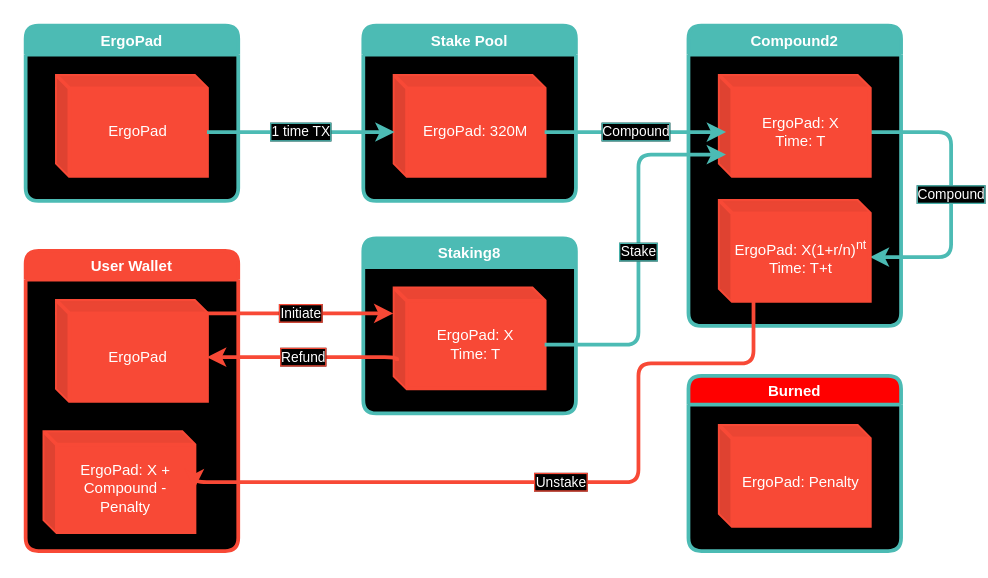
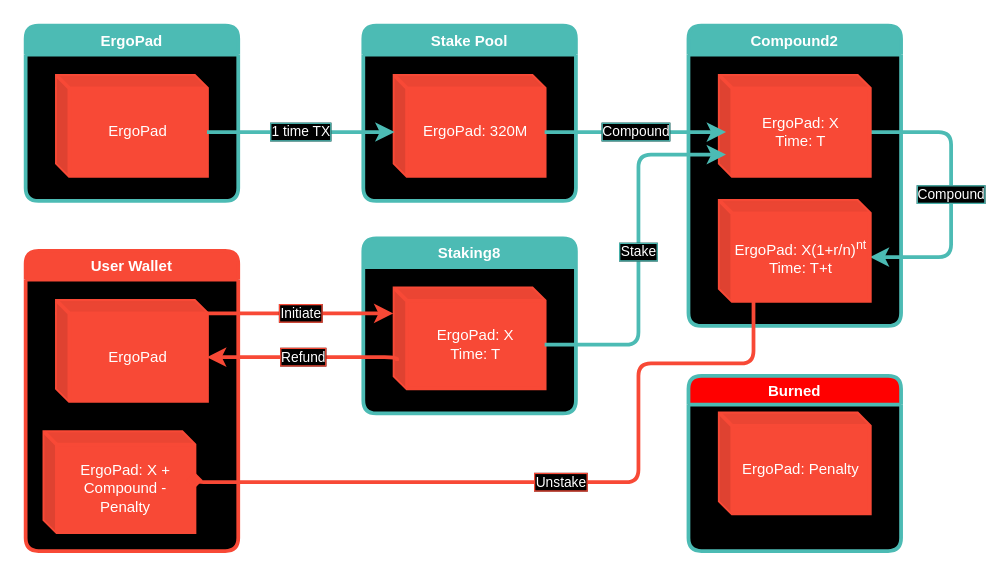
node "ErgoPad: Penalty": moved (794, 476) -> (794, 463)
edge "ErgoPad: X(1+r/n)nt Time: T+t" -> "ErgoPad: X + Compound - Penalty": arrowhead classic -> diamond
